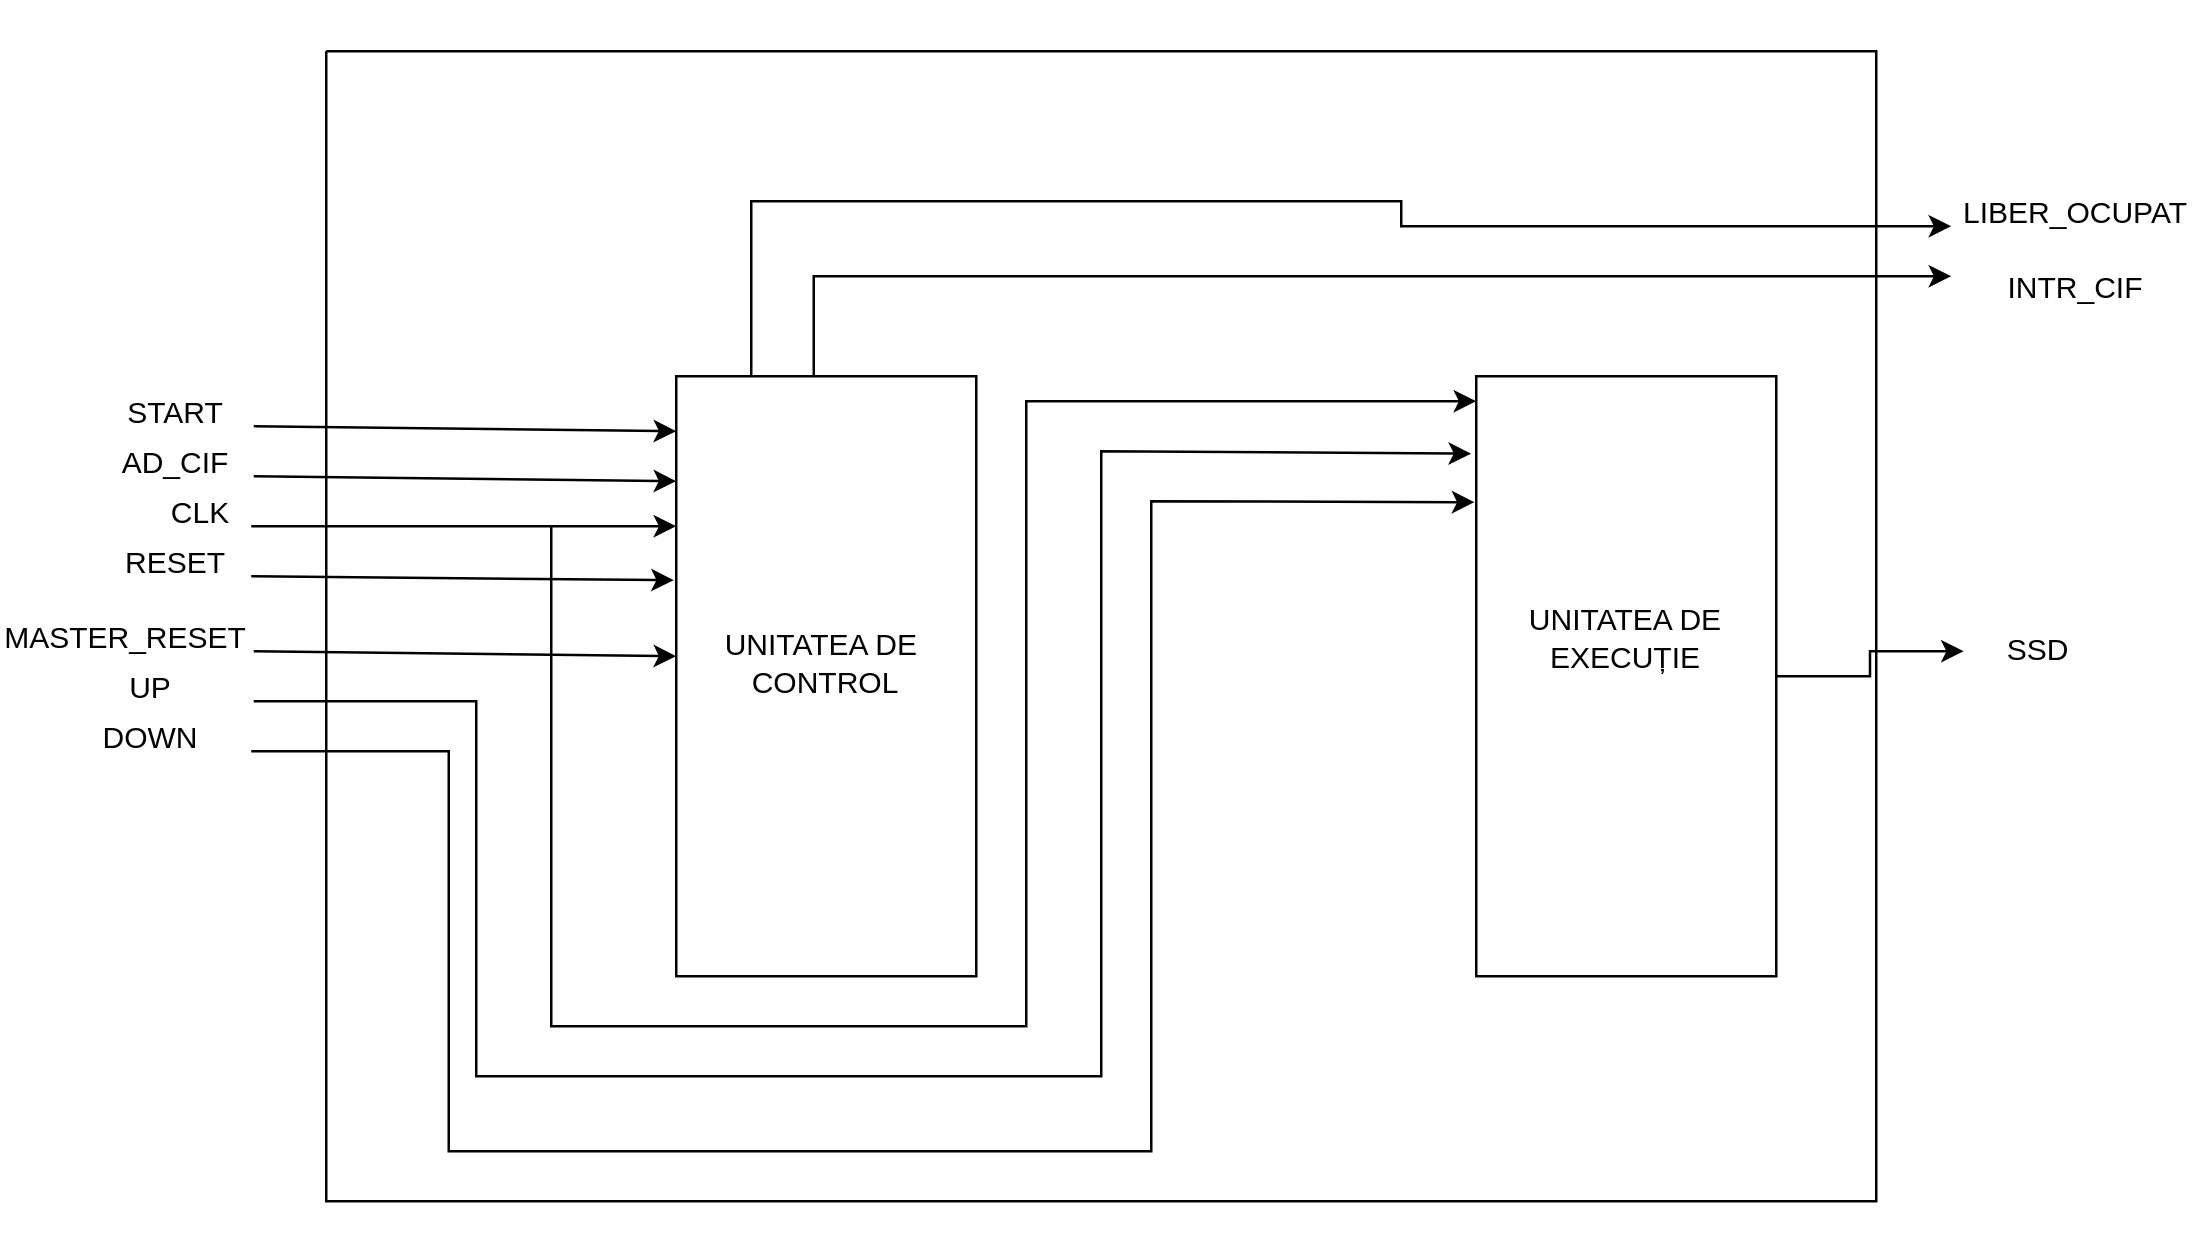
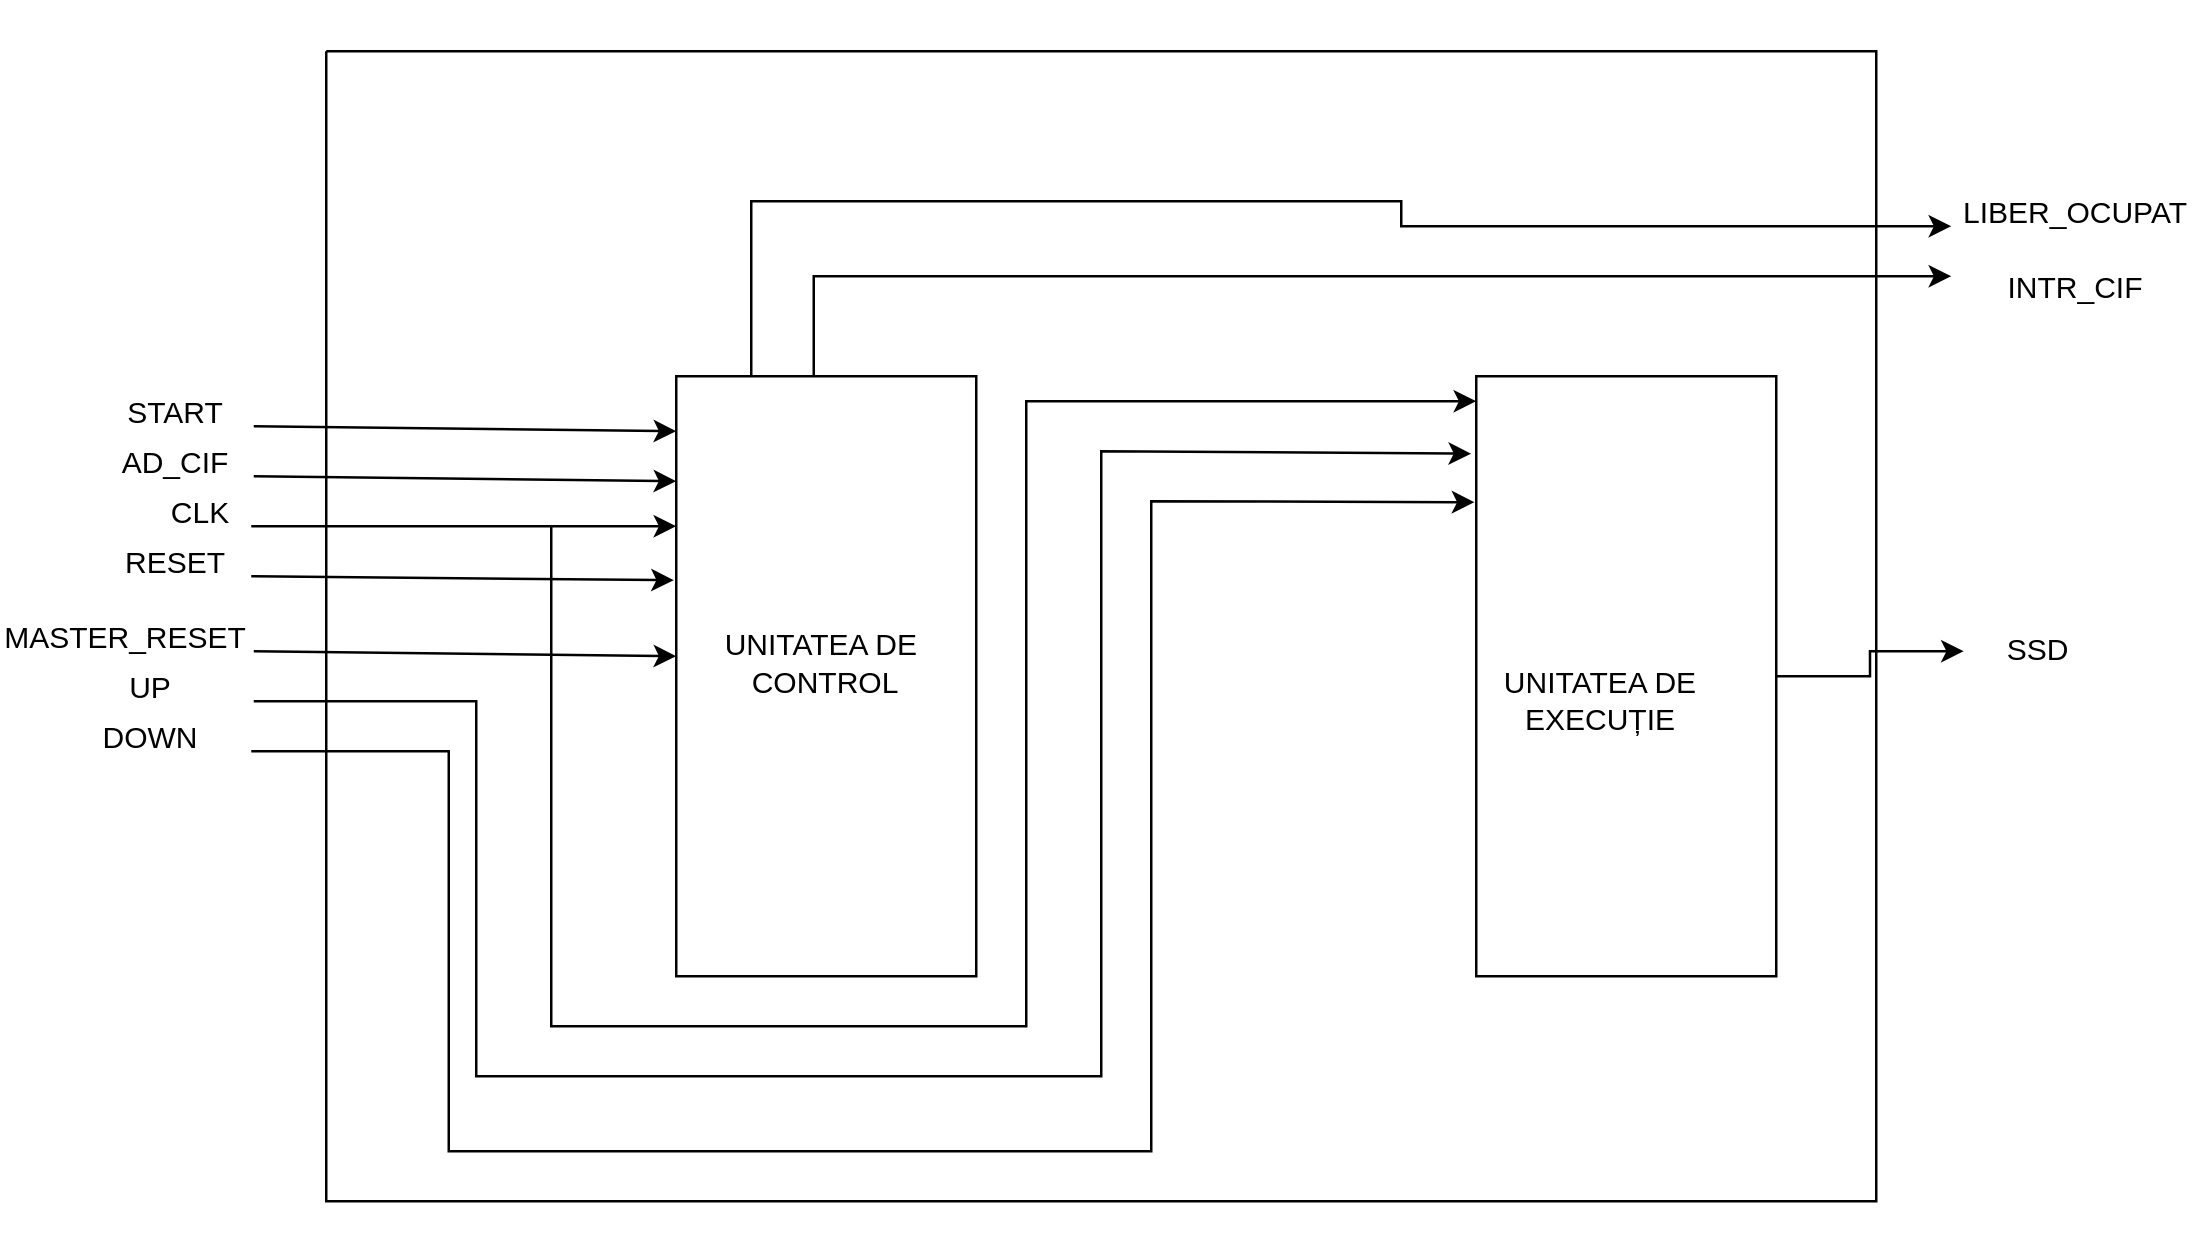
node "UNITATEA DE EXECUȚIE": moved (1626, 639) -> (1601, 701)
